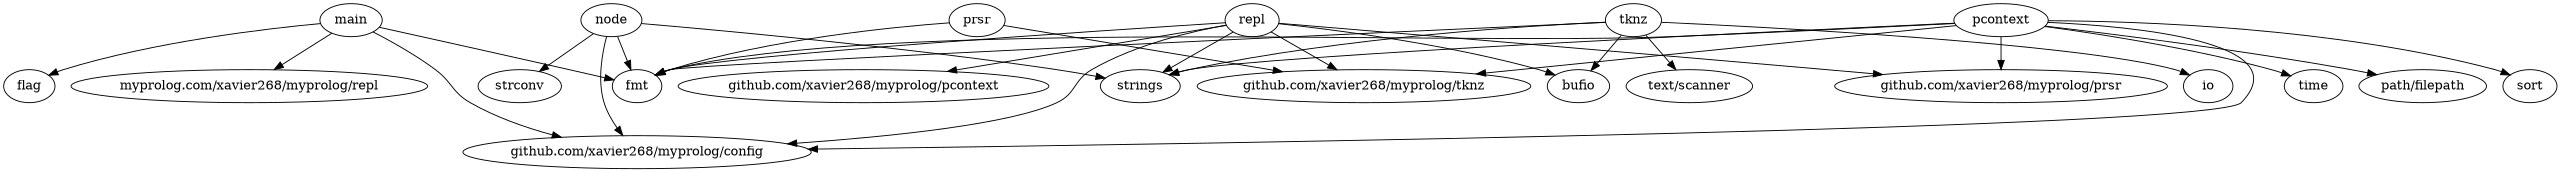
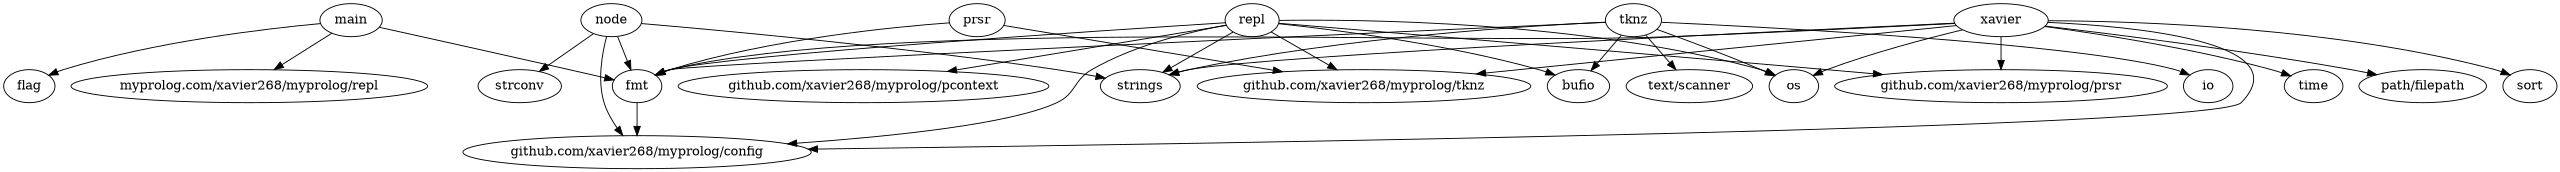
node "pcontext": label "pcontext" -> "xavier"
node "os": added
edge "main" -> "github.com/xavier268/myprolog/config": now "fmt" -> "github.com/xavier268/myprolog/config"
